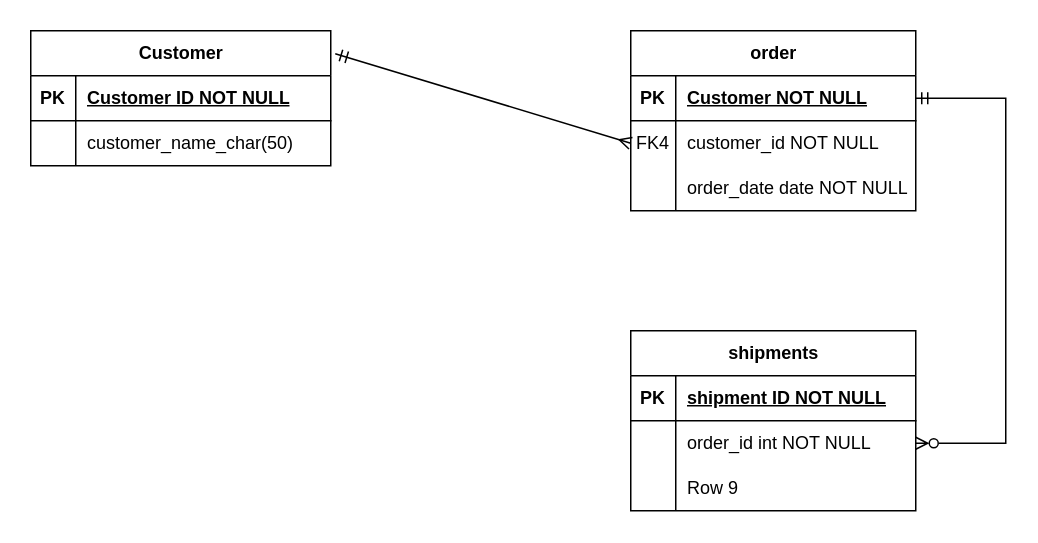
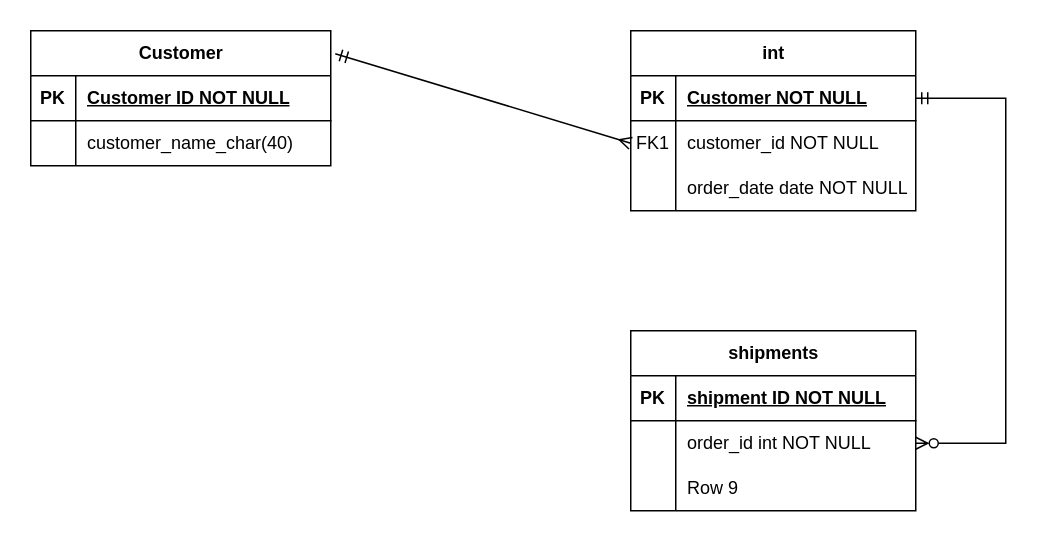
node "order": label "order" -> "int"
node "customer_name_char(50)": label "customer_name_char(50)" -> "customer_name_char(40)"
node "FK4": label "FK4" -> "FK1"
